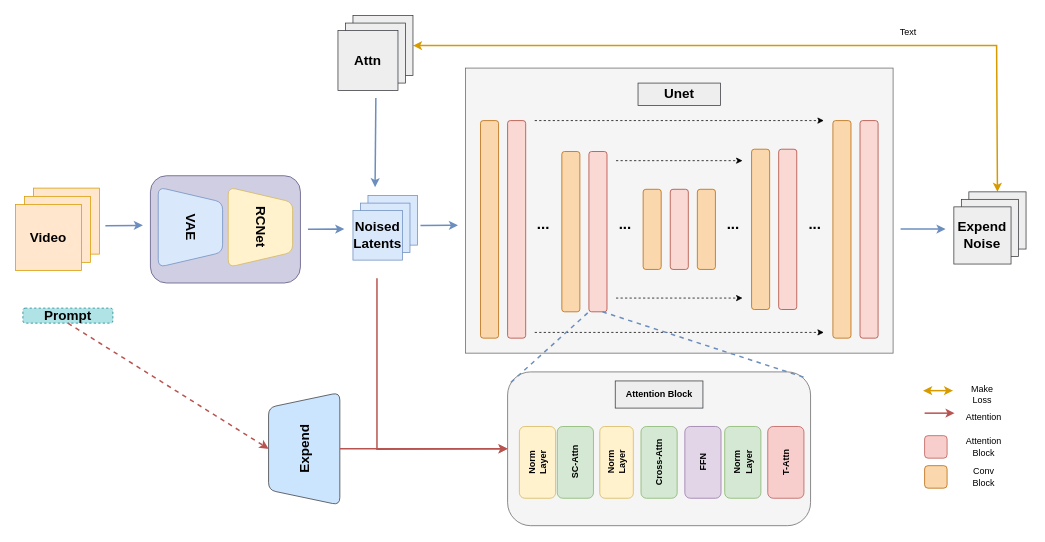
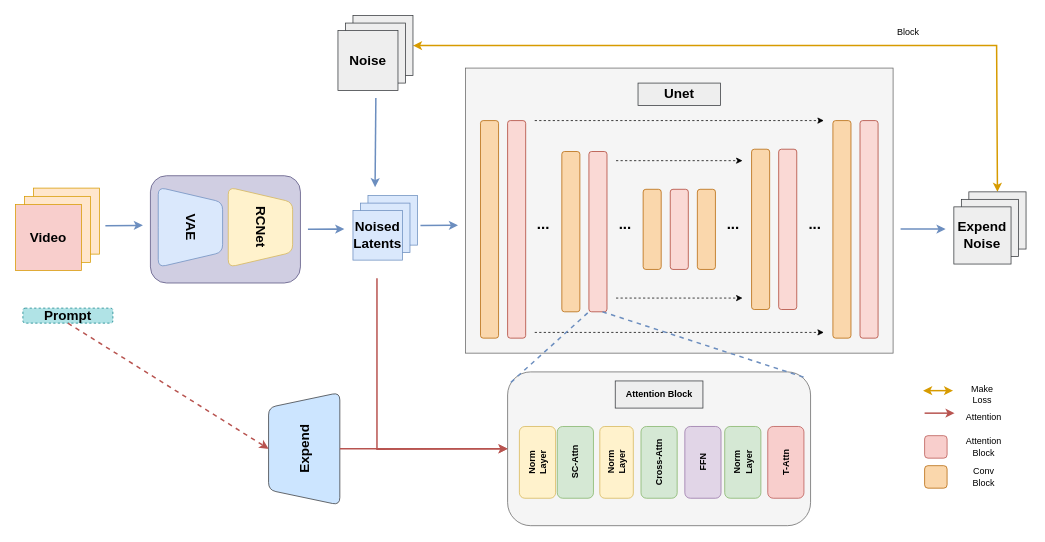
node "Text": label "Text" -> "Block"
node "Attn": label "Attn" -> "Noise"
node "Video": fillcolor #ffe6cc -> #f8cecc
